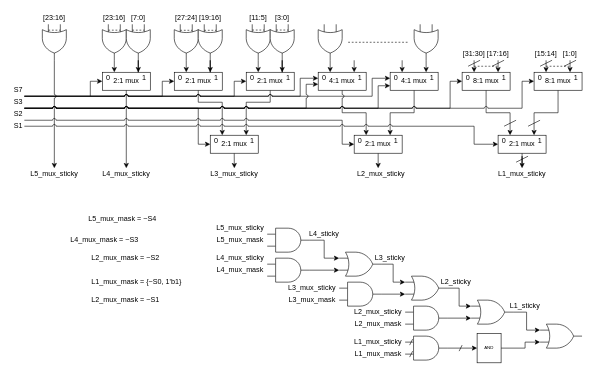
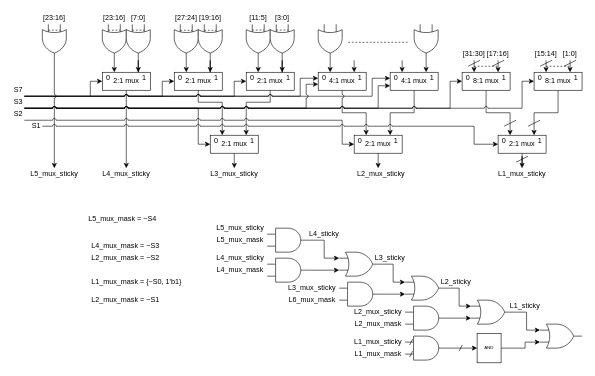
node "S1": moved (18, 126) -> (36, 126)
node "L4_mux_mask = ~S3": moved (111, 240) -> (132, 246)
node "L3_mux_mask": label "L3_mux_mask" -> "L6_mux_mask"
